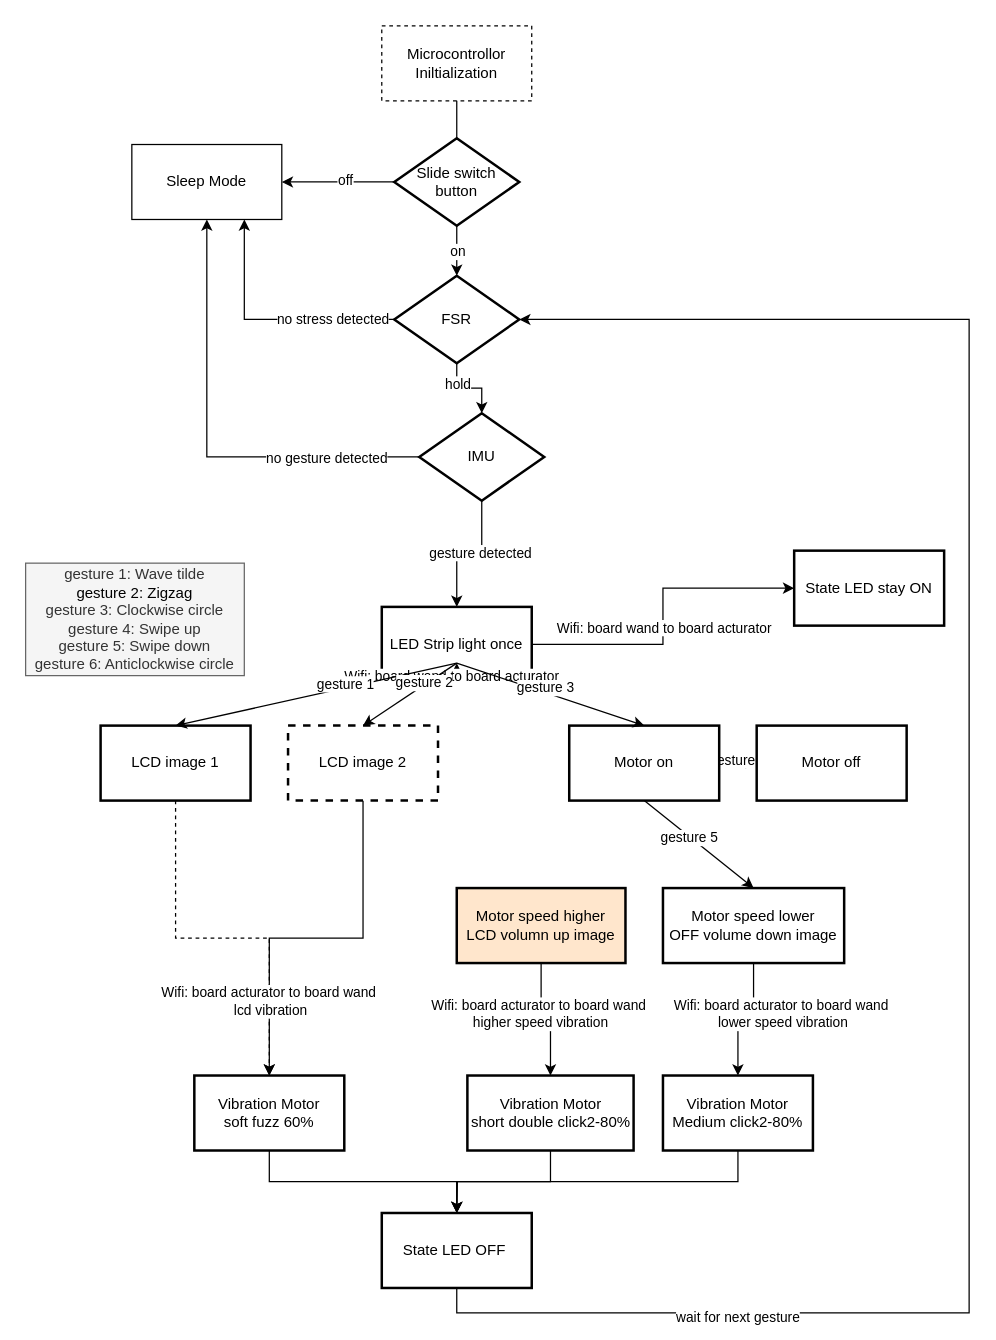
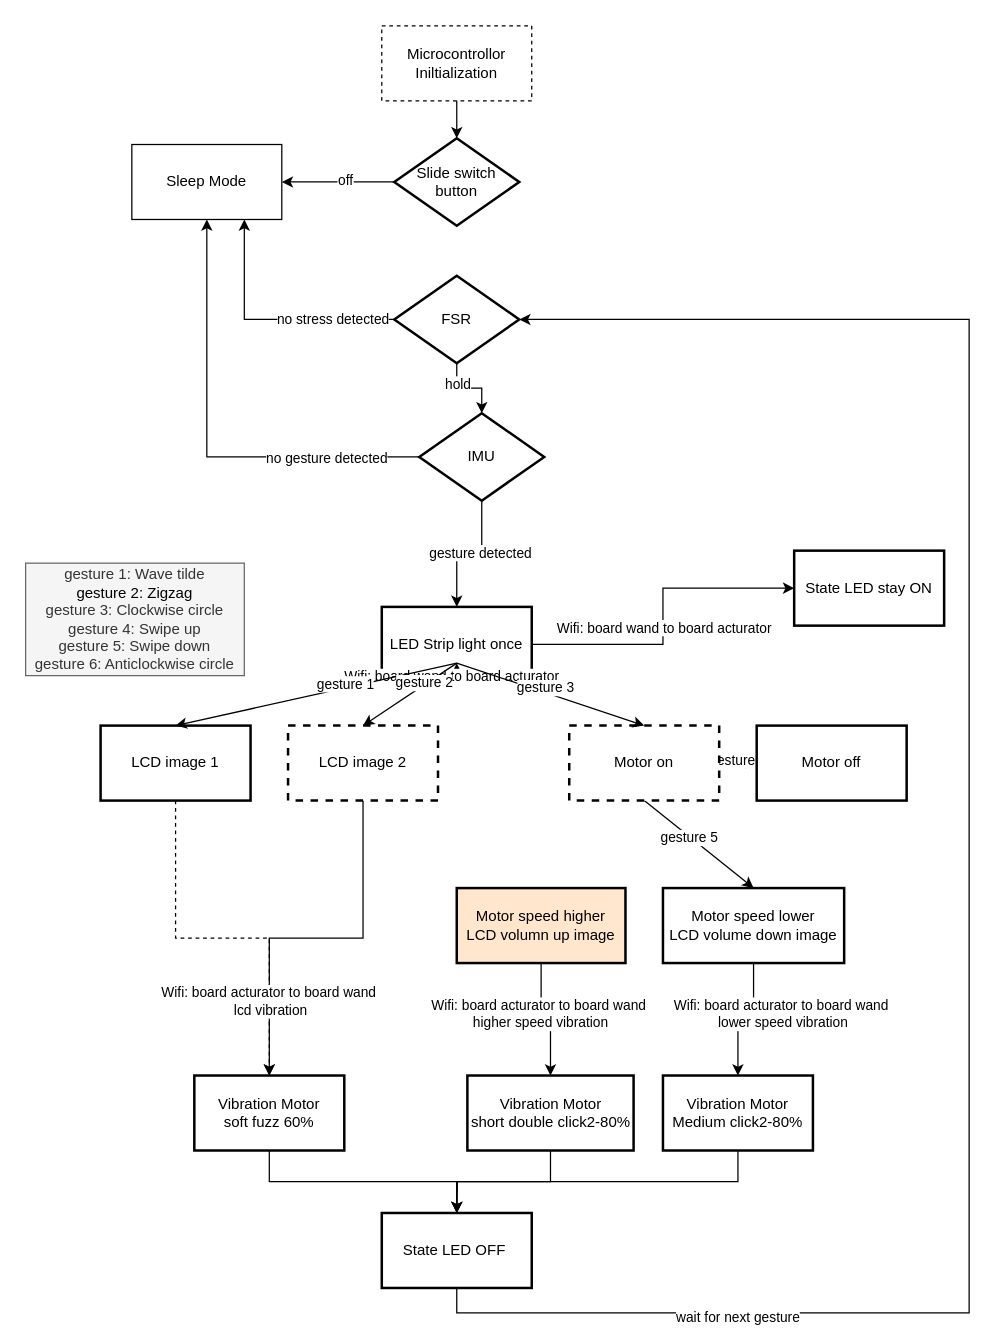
edge "Microcontrollor Iniltialization" -- "Slide switch button": arrowhead none -> classic
edge "Slide switch button" -> "FSR": removed, label "on"
node "Motor on": style solid -> dashed
node "Motor speed lower OFF volume down image": label "Motor speed lower OFF volume down image" -> "Motor speed lower LCD volume down image"
